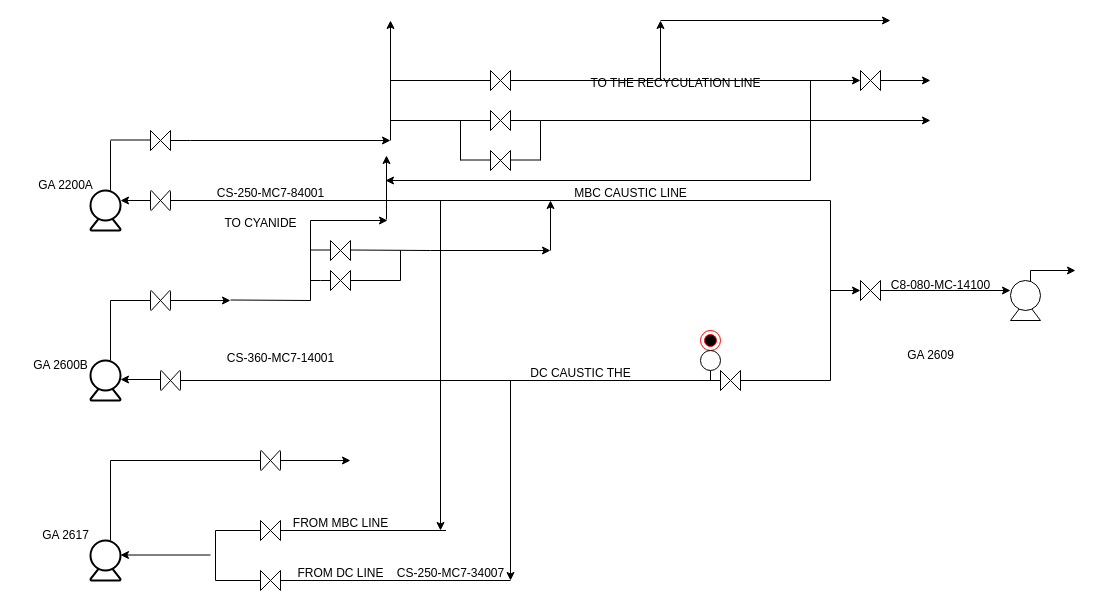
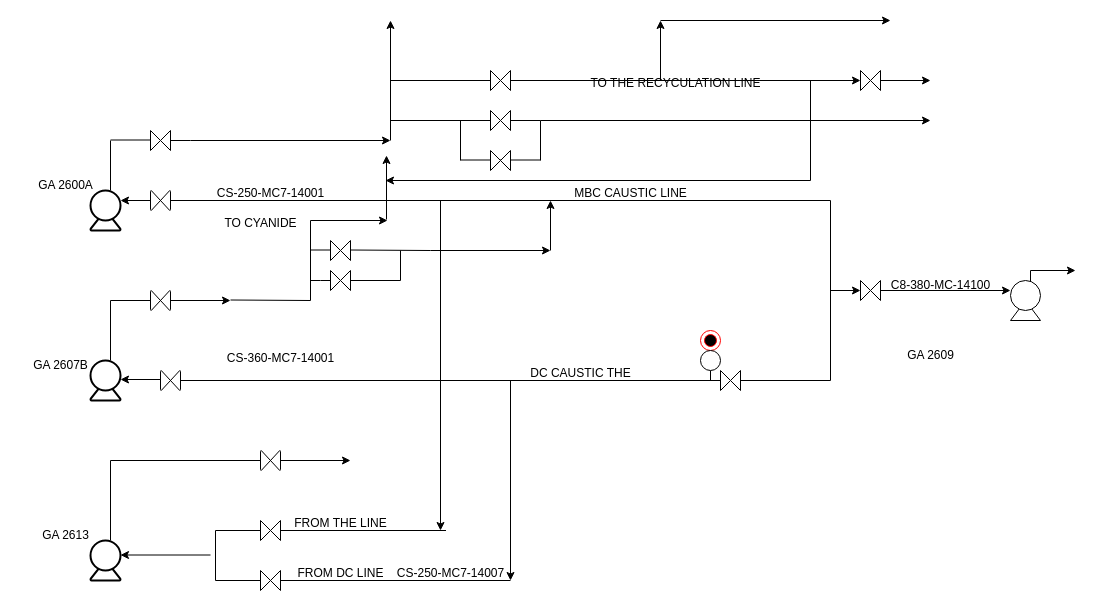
node "GA 2200A": label "GA 2200A" -> "GA 2600A"
node "CS-250-MC7-84001": label "CS-250-MC7-84001" -> "CS-250-MC7-14001"
node "C8-080-MC-14100": label "C8-080-MC-14100" -> "C8-380-MC-14100"
node "GA 2600B": label "GA 2600B" -> "GA 2607B"
node "FROM MBC LINE": label "FROM MBC LINE" -> "FROM THE LINE"
node "GA 2617": label "GA 2617" -> "GA 2613"
node "CS-250-MC7-34007": label "CS-250-MC7-34007" -> "CS-250-MC7-14007"
